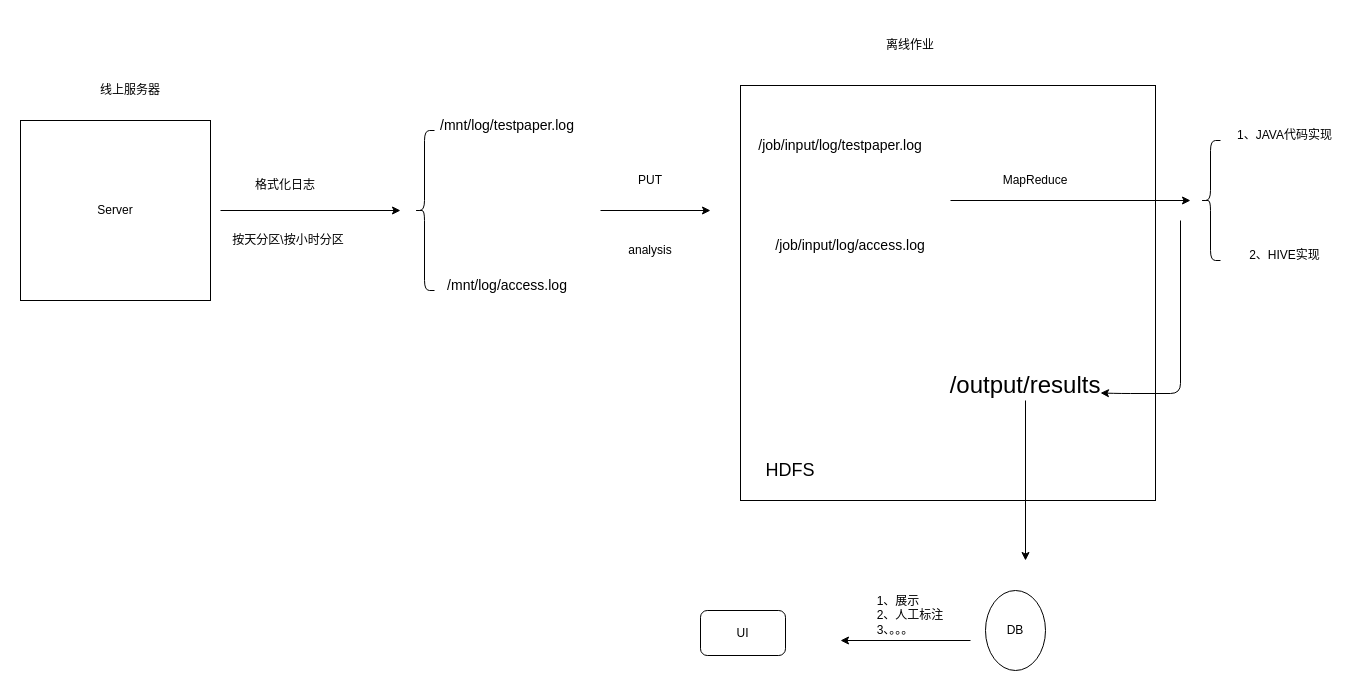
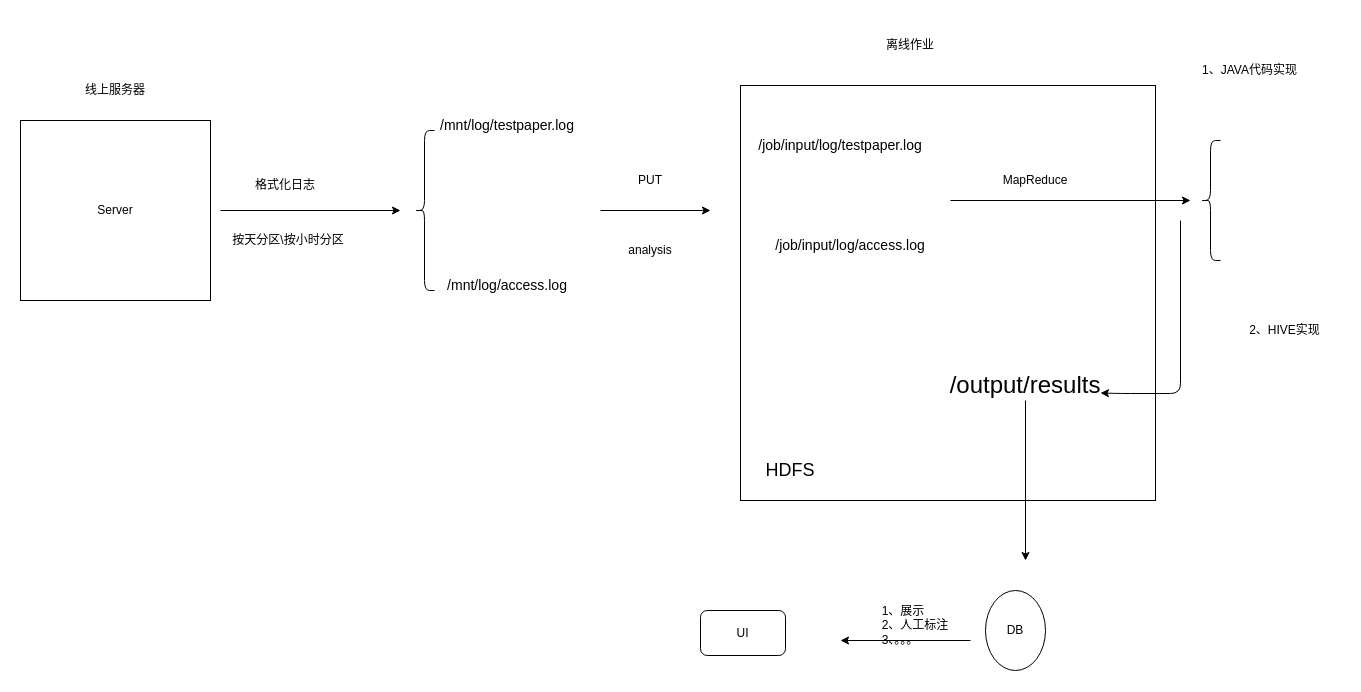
node "线上服务器": moved (131, 91) -> (116, 91)
node "1、JAVA代码实现": moved (1285, 136) -> (1250, 71)
node "2、HIVE实现": moved (1285, 256) -> (1285, 331)
node "1、展示 2、人工标注 3、。。。": moved (911, 616) -> (916, 626)
